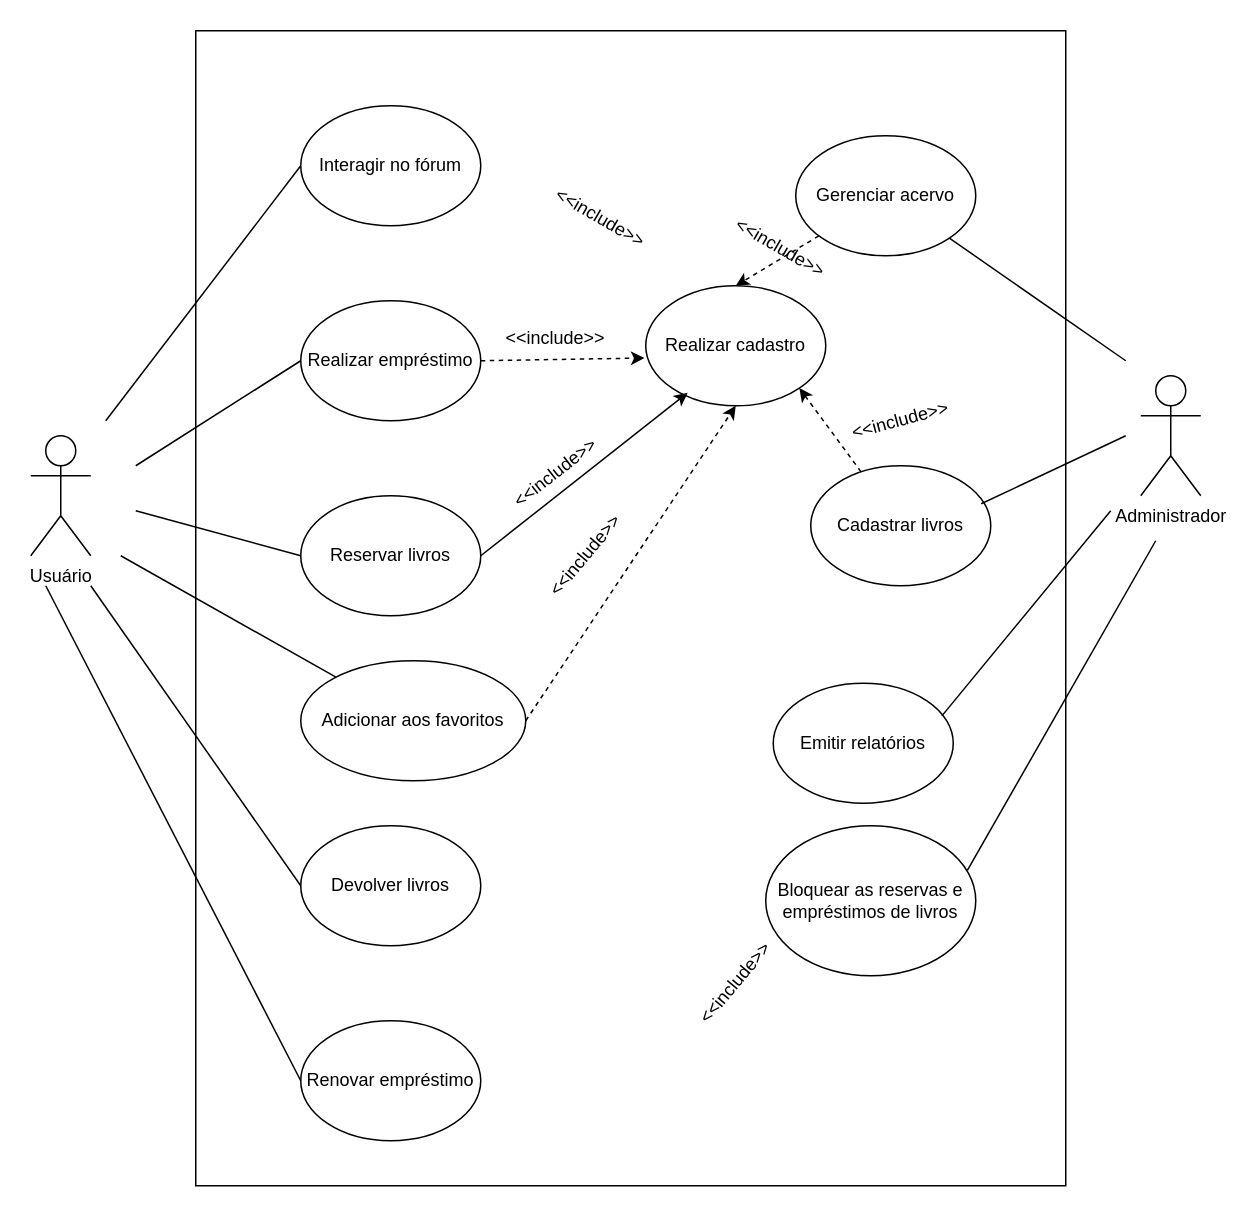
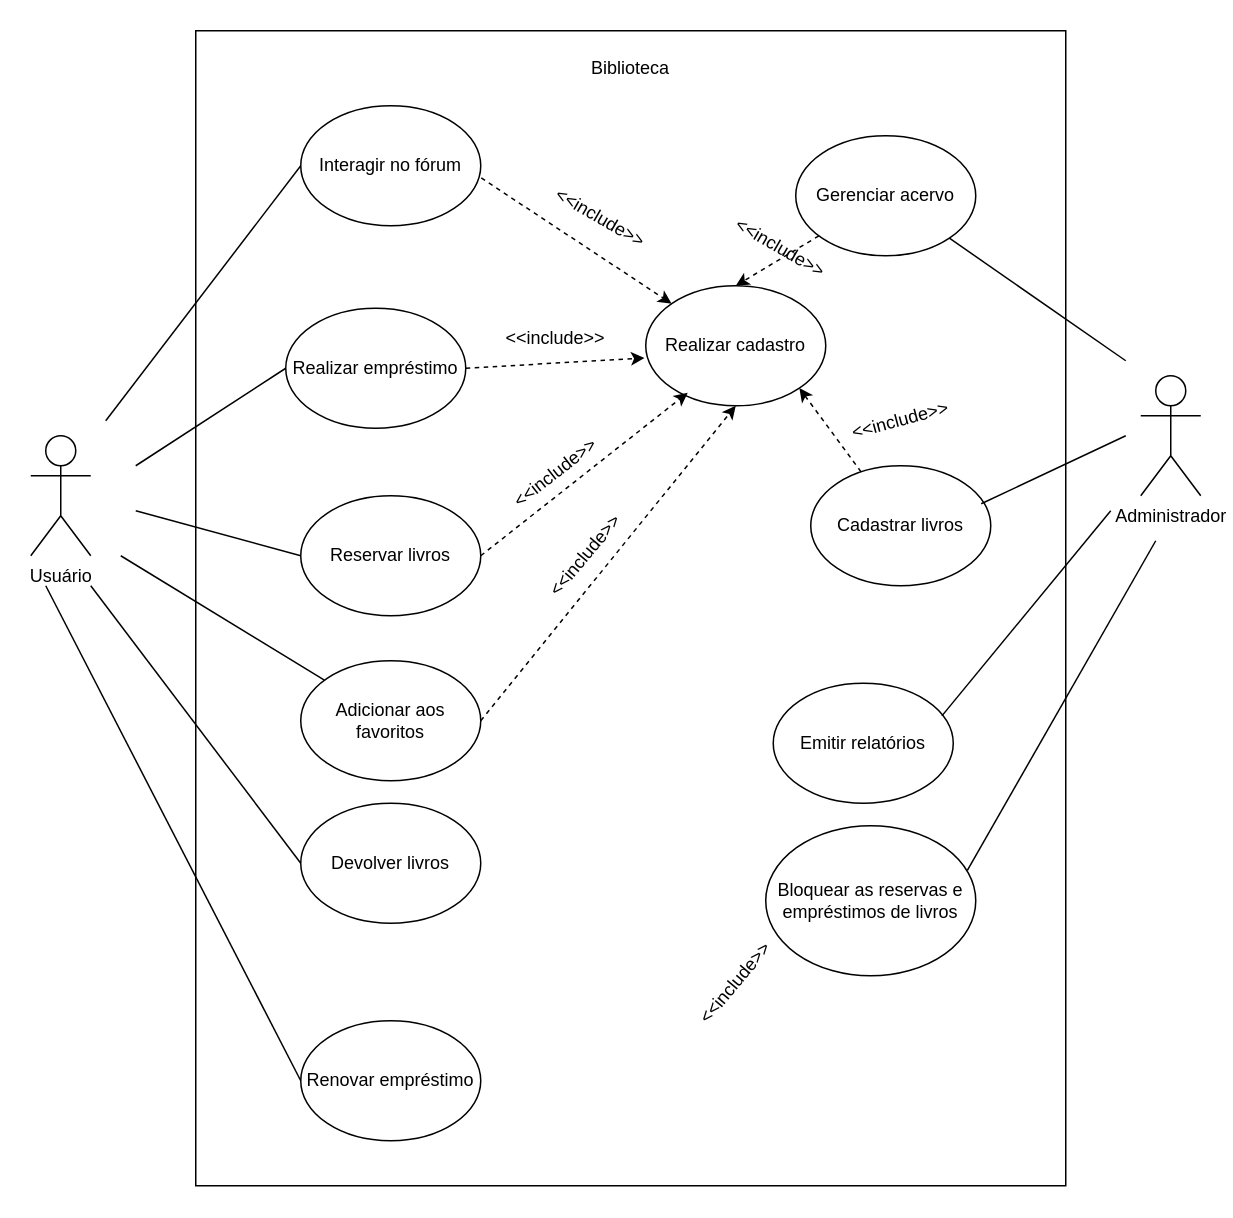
node "Biblioteca": added
edge "Interagir no fórum" -> "Realizar cadastro": added
node "Realizar empréstimo": moved (391, 361) -> (376, 368)
edge "Reservar livros" -> "Realizar cadastro": style solid -> dashed
node "Adicionar aos favoritos": size 225x120 -> 180x120
node "Devolver livros": moved (391, 886) -> (391, 863)
